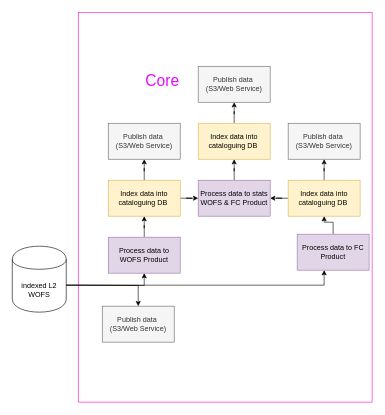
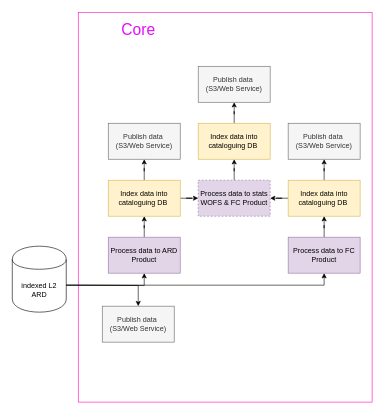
node "Core": moved (162, 81) -> (138, 30)
node "Process data to stats WOFS & FC Product": style solid -> dashed
node "Process data to FC Product": moved (333, 252) -> (324, 255)
node "Process data to WOFS Product": label "Process data to WOFS Product" -> "Process data to ARD Product"
node "indexed L2 WOFS": label "indexed L2 WOFS" -> "indexed L2 ARD"
